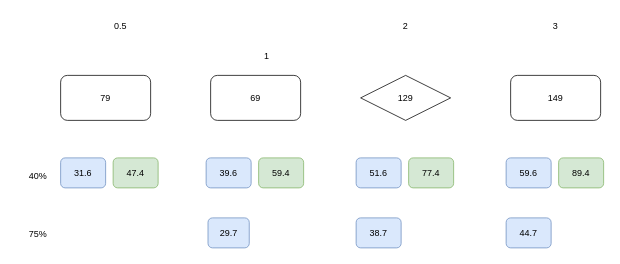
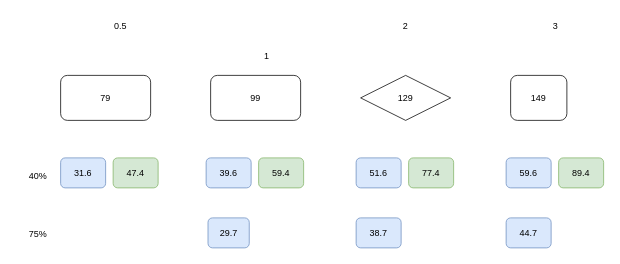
node "69": label "69" -> "99"
node "149": size 90x45 -> 56x45
